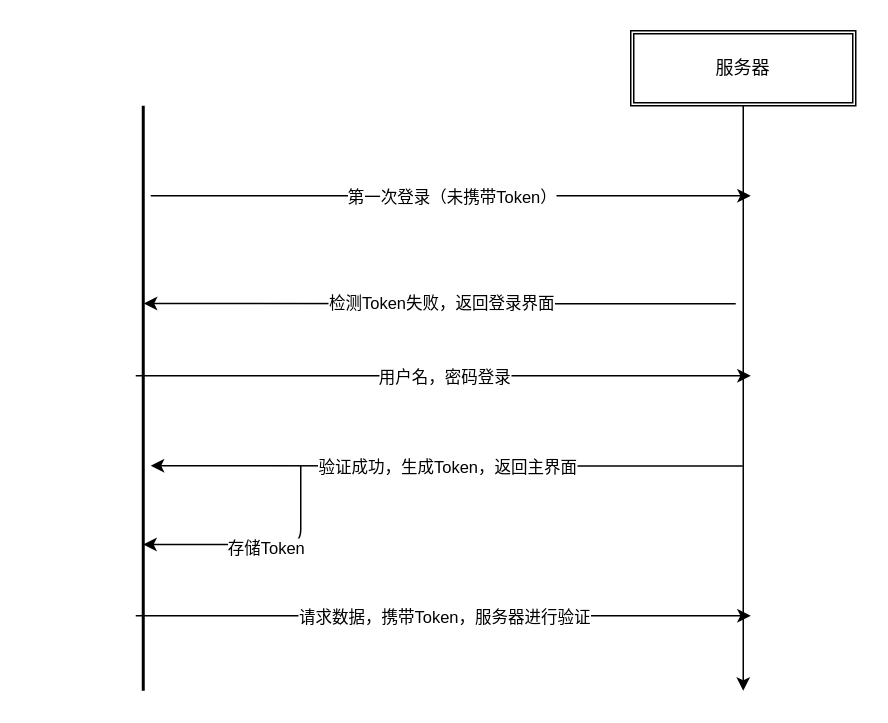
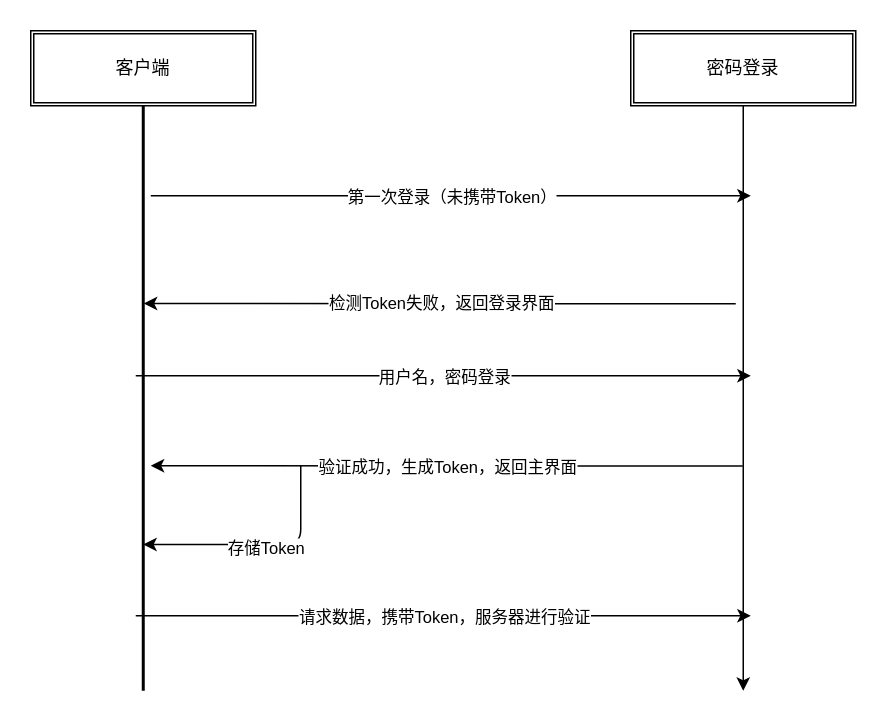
node "客户端": added
node "服务器": label "服务器" -> "密码登录"
